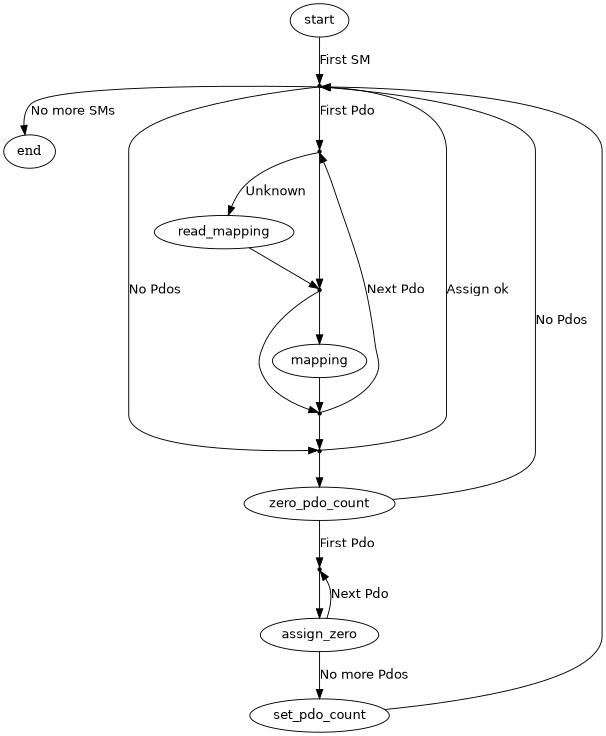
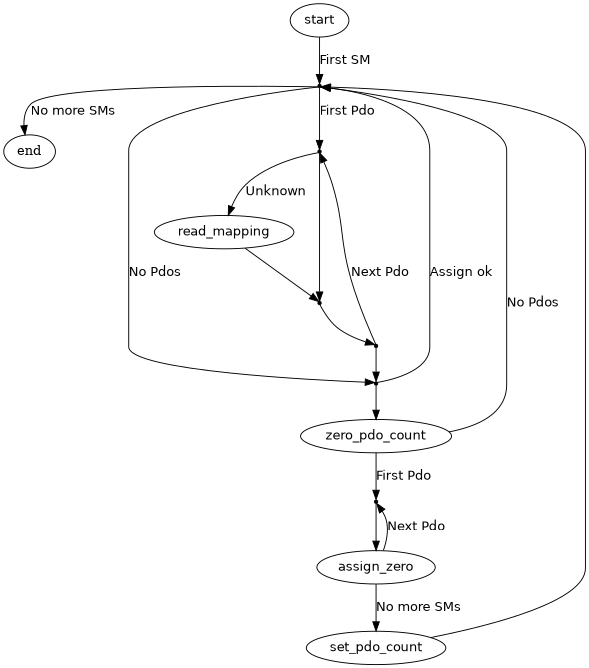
node "mapping": removed
edge "assign_zero" -> "set_pdo_count": label "No more Pdos" -> "No more SMs"
